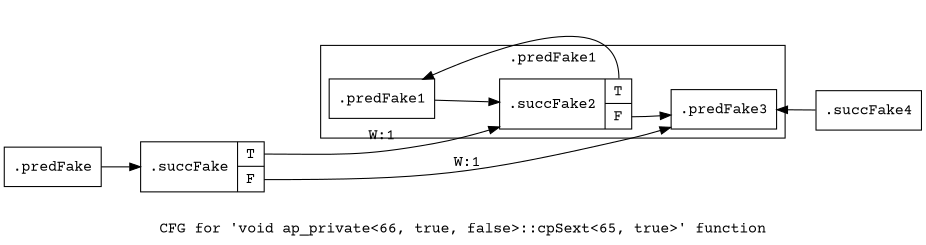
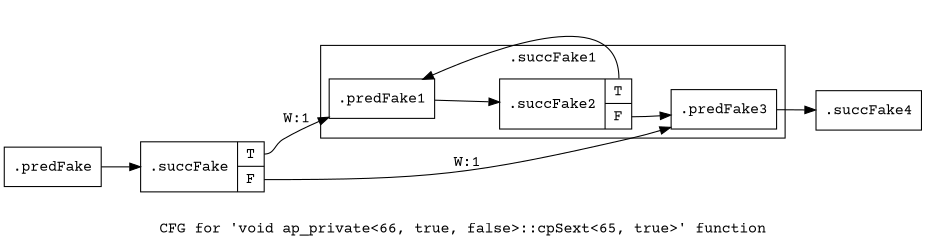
cluster ".predFake1": label ".predFake1" -> ".succFake1"
edge ".succFake4" -> ".predFake3": reversed
edge ".succFake" -> ".succFake2": now ".succFake" -> ".predFake1"
